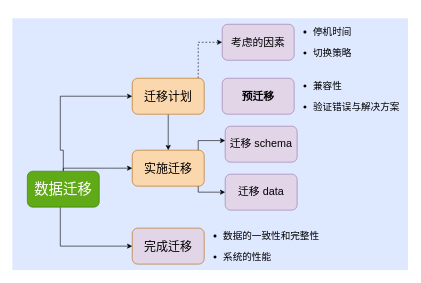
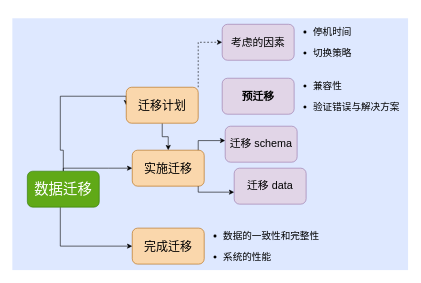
node "迁移计划": moved (168, 96) -> (162, 105)
node "迁移 data": moved (261, 192) -> (270, 186)
node "完成迁移": fillcolor #e1d5e7 -> #fad7ac
